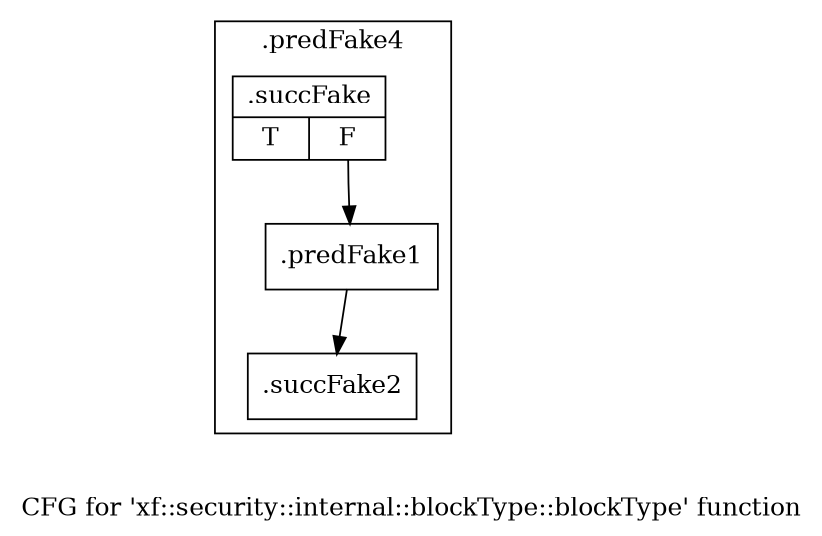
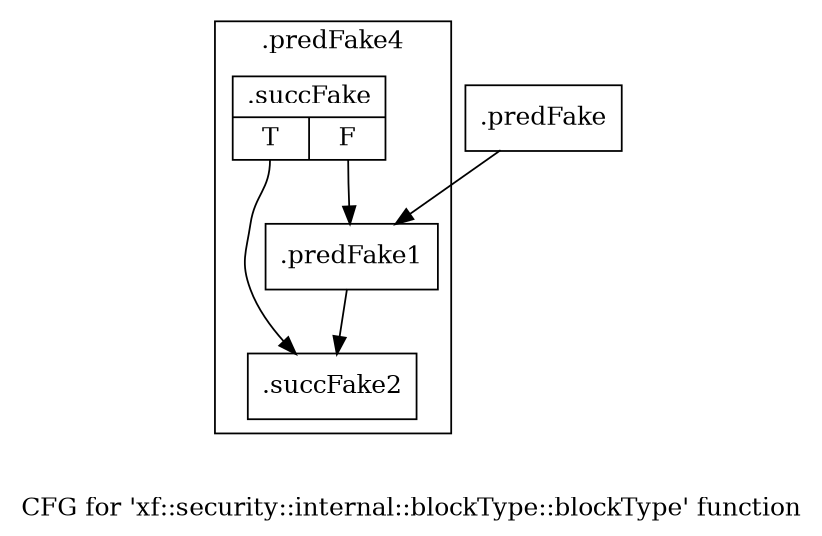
node ".predFake": added
edge ".succFake" -> ".succFake2": added
